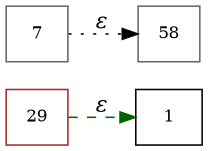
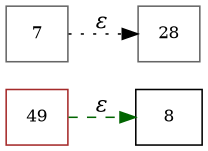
node "58": label "58" -> "28"
node "29": label "29" -> "49"
node "1": label "1" -> "8"
